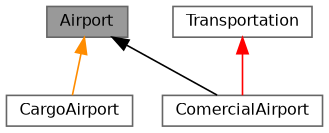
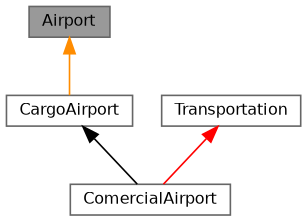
edge "ComercialAirport" -> "Airport": now "ComercialAirport" -> "CargoAirport"
